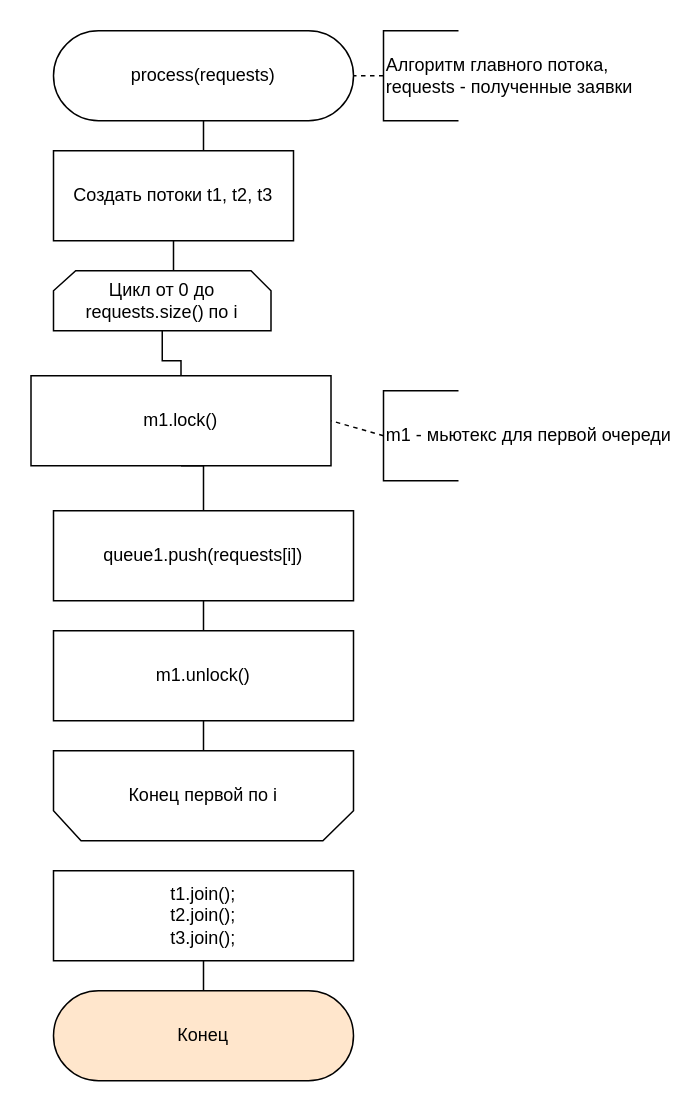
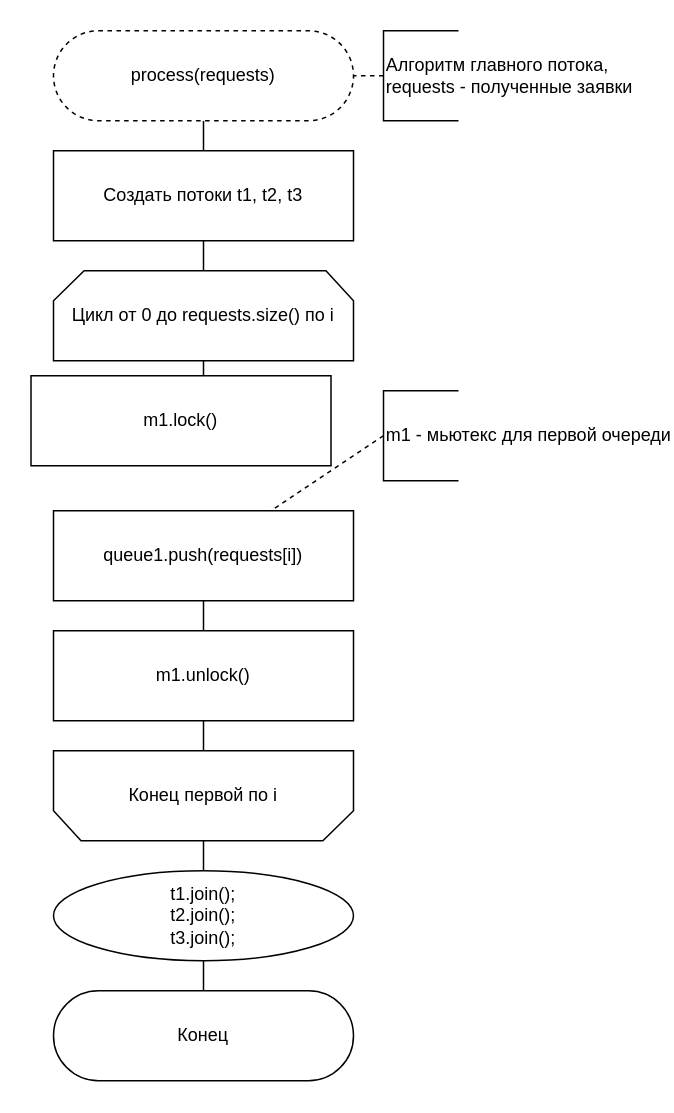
node "process(requests)": style solid -> dashed
node "Создать потоки t1, t2, t3": size 240x90 -> 300x90
node "Цикл от 0 до requests.size() по i": size 218x60 -> 300x90
edge "m1.lock()" -- "m1 - мьютекс для первой очереди": now "queue1.push(requests[i])" -- "m1 - мьютекс для первой очереди"
edge "m1.lock()" -- "queue1.push(requests[i])": removed
edge "Конец первой по i" -- "t1.join(); t2.join(); t3.join();": added
node "t1.join(); t2.join(); t3.join();": shape rectangle -> ellipse
node "Конец": fillcolor #ffe6cc -> #ffffff
